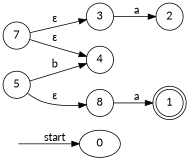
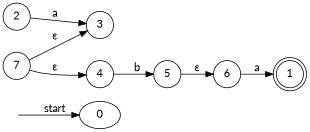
edge "3" -> "2": reversed
edge "5" -> "4": reversed
node "8": label "8" -> "6"
